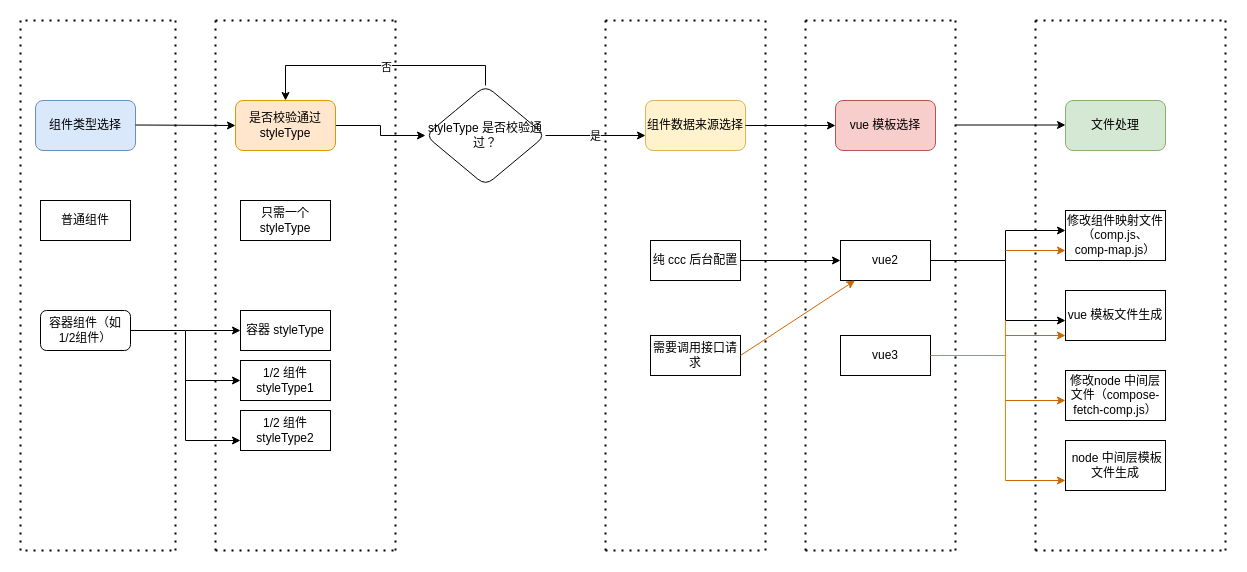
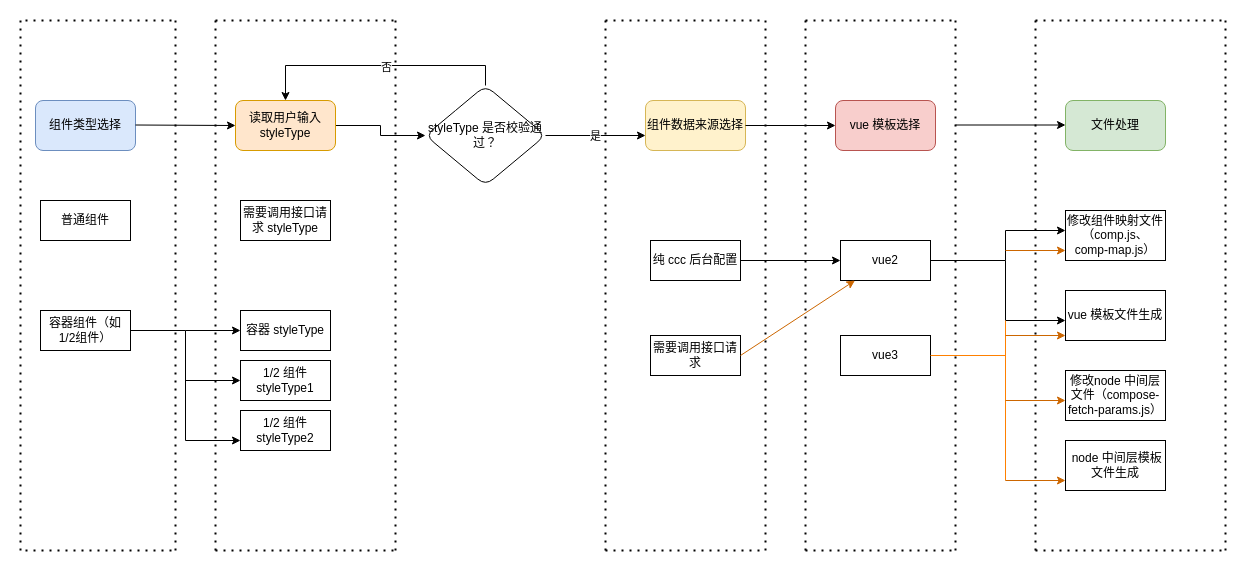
node "是否校验通过 styleType": label "是否校验通过 styleType" -> "读取用户输入 styleType"
node "只需一个 styleType": label "只需一个 styleType" -> "需要调用接口请求 styleType"
node "容器组件（如1/2组件）": shape rounded rectangle -> rectangle
node "修改node 中间层文件（compose-fetch-comp.js）": label "修改node 中间层文件（compose-fetch-comp.js）" -> "修改node 中间层文件（compose-fetch-params.js）"
